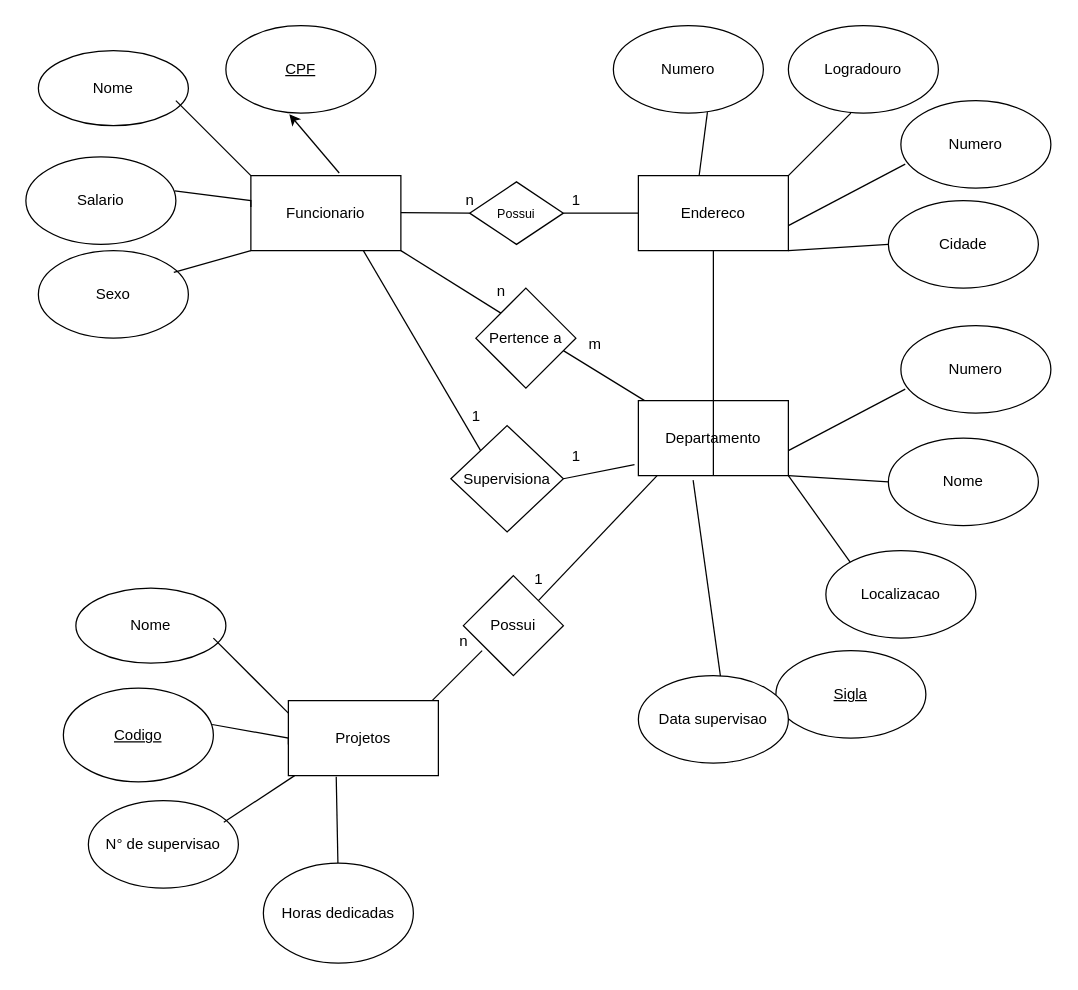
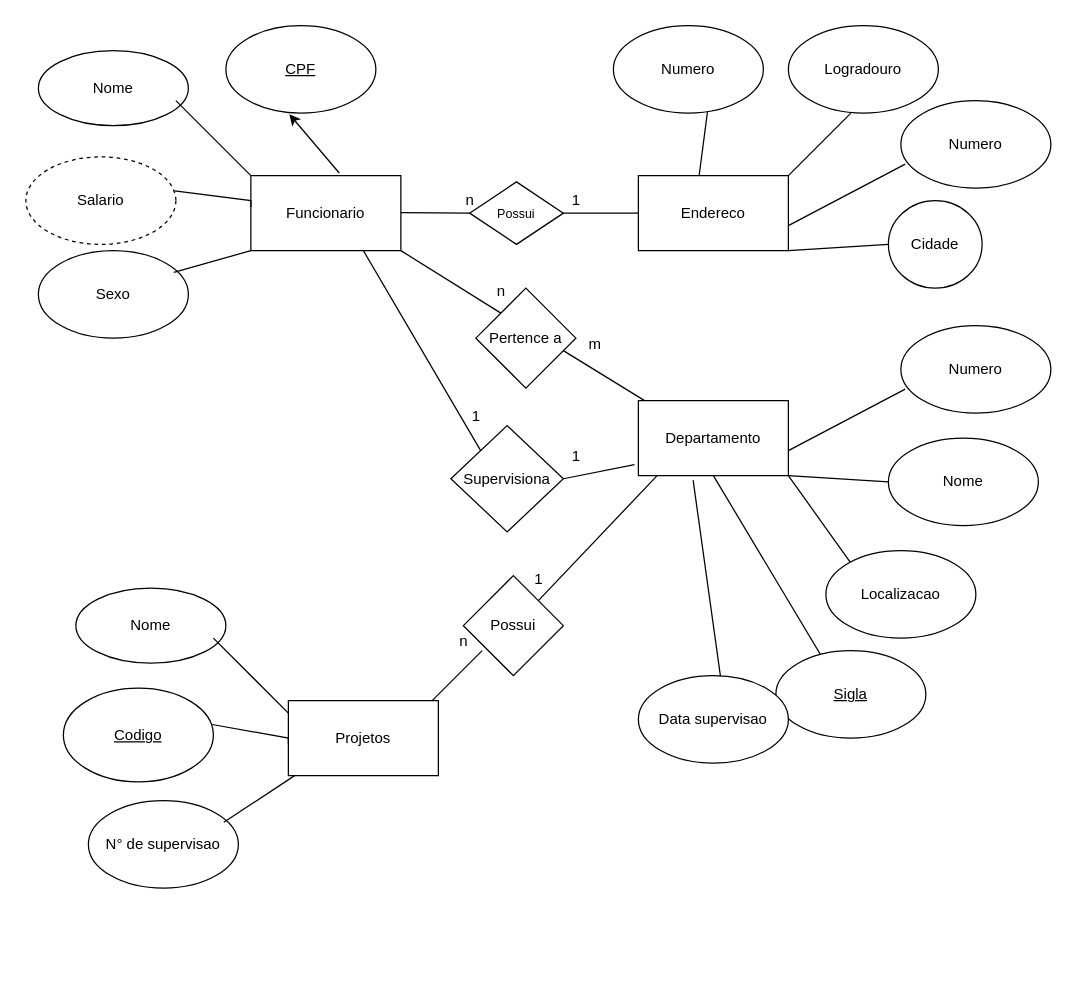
node "Salario": style solid -> dashed
node "Cidade": size 150x88 -> 94x88
edge "Endereco" -- "Departamento": now "Sigla" -- "Departamento"
edge "Projetos" -- "Horas dedicadas": removed
node "Horas dedicadas": removed
